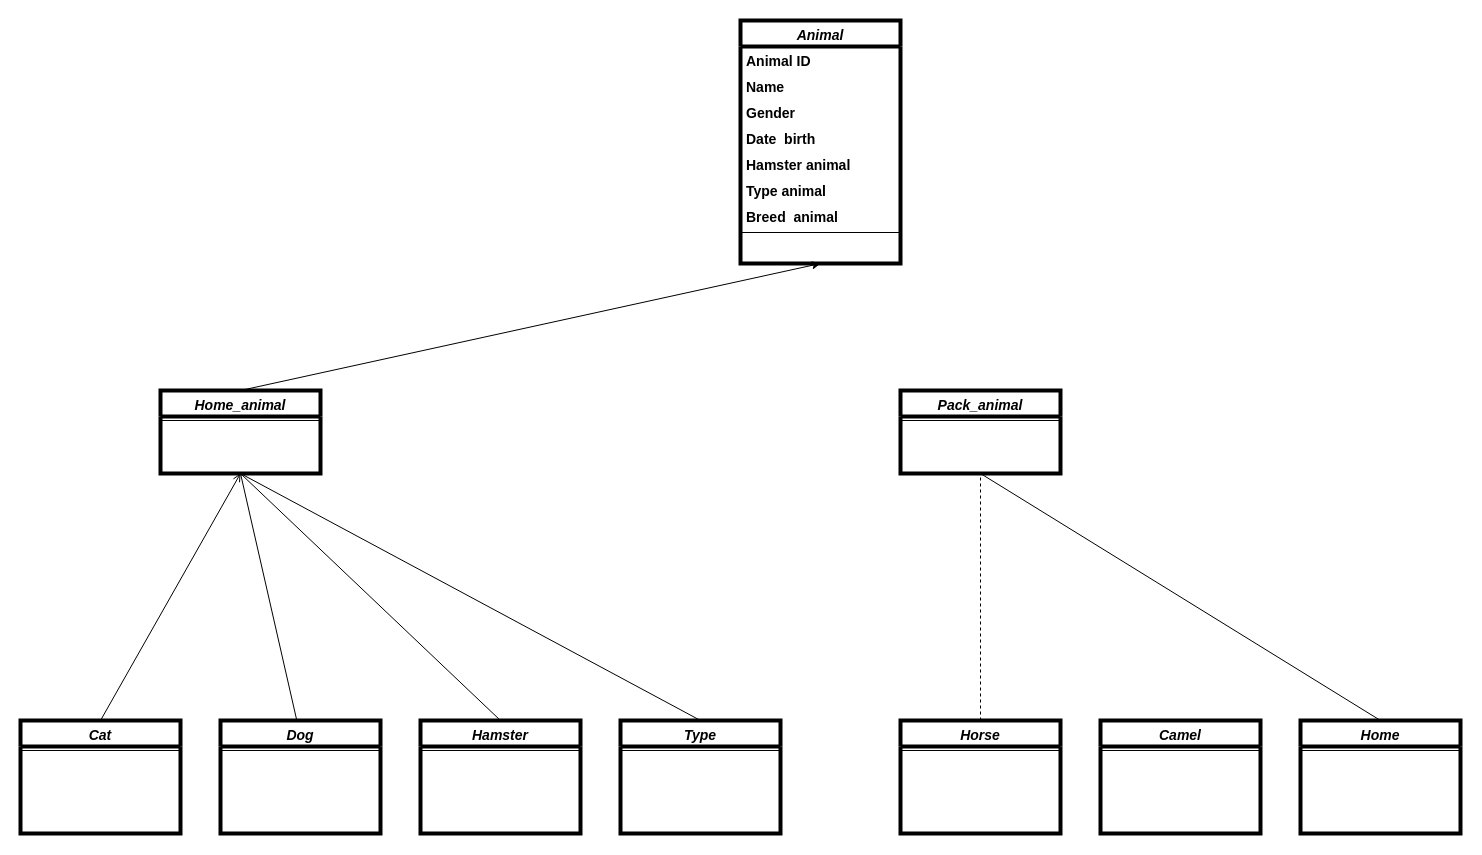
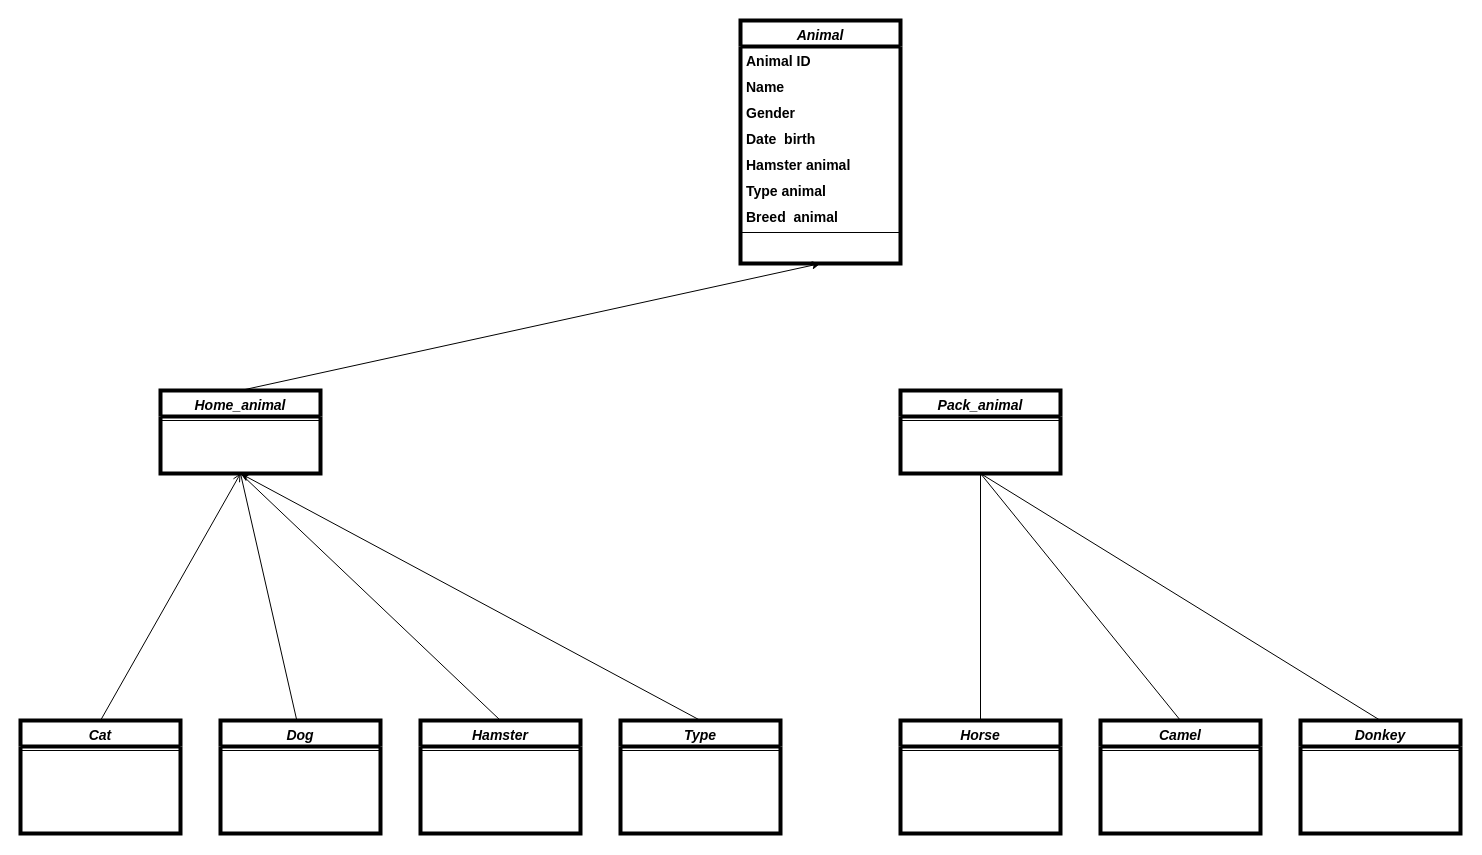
edge "Home_animal" -- "Type": arrowhead none -> classic
edge "Pack_animal" -- "Horse": style dashed -> solid
edge "Pack_animal" -- "Camel": added
node "Home": label "Home" -> "Donkey"
